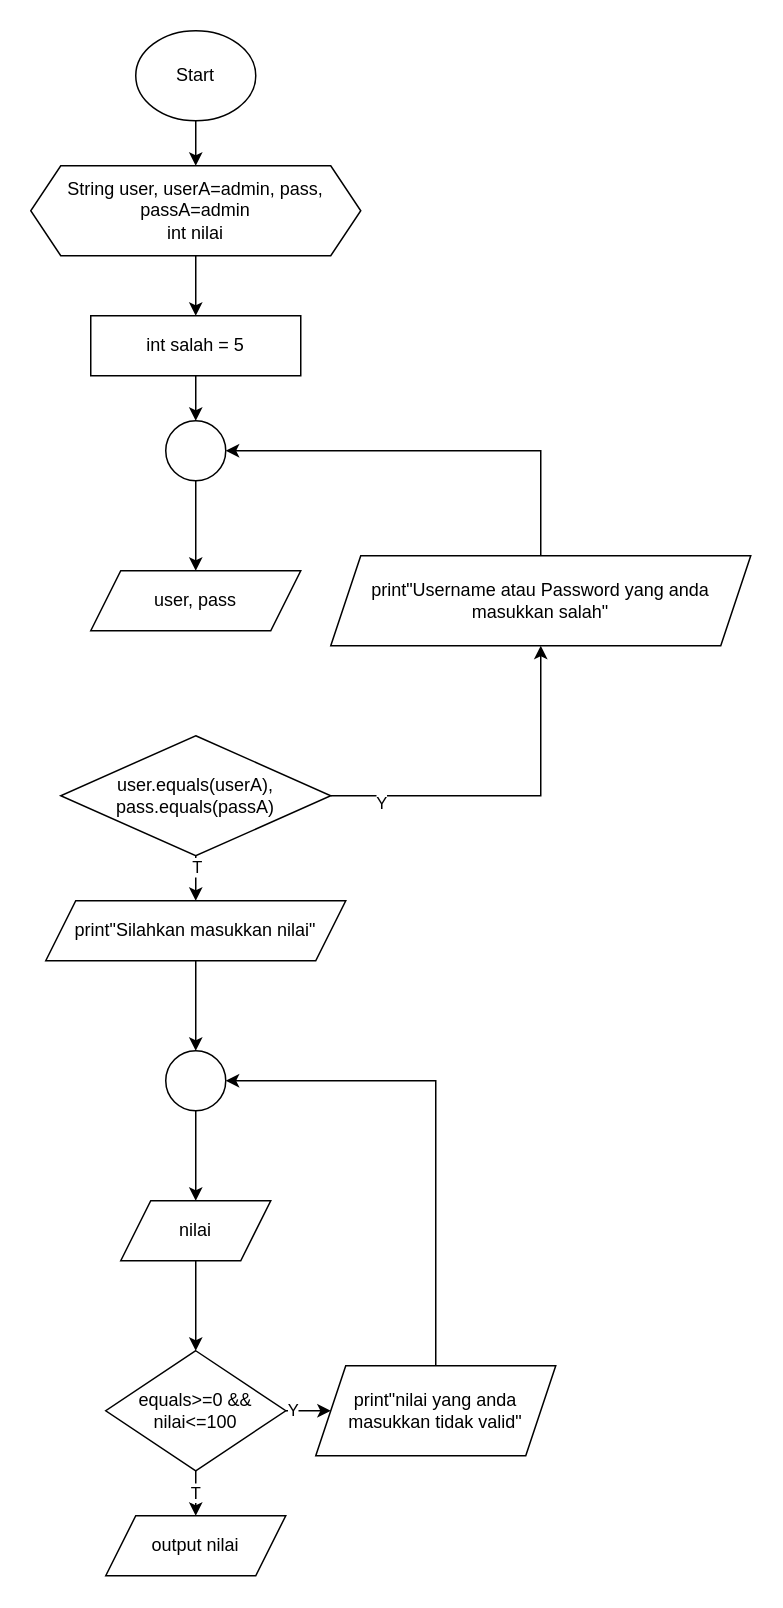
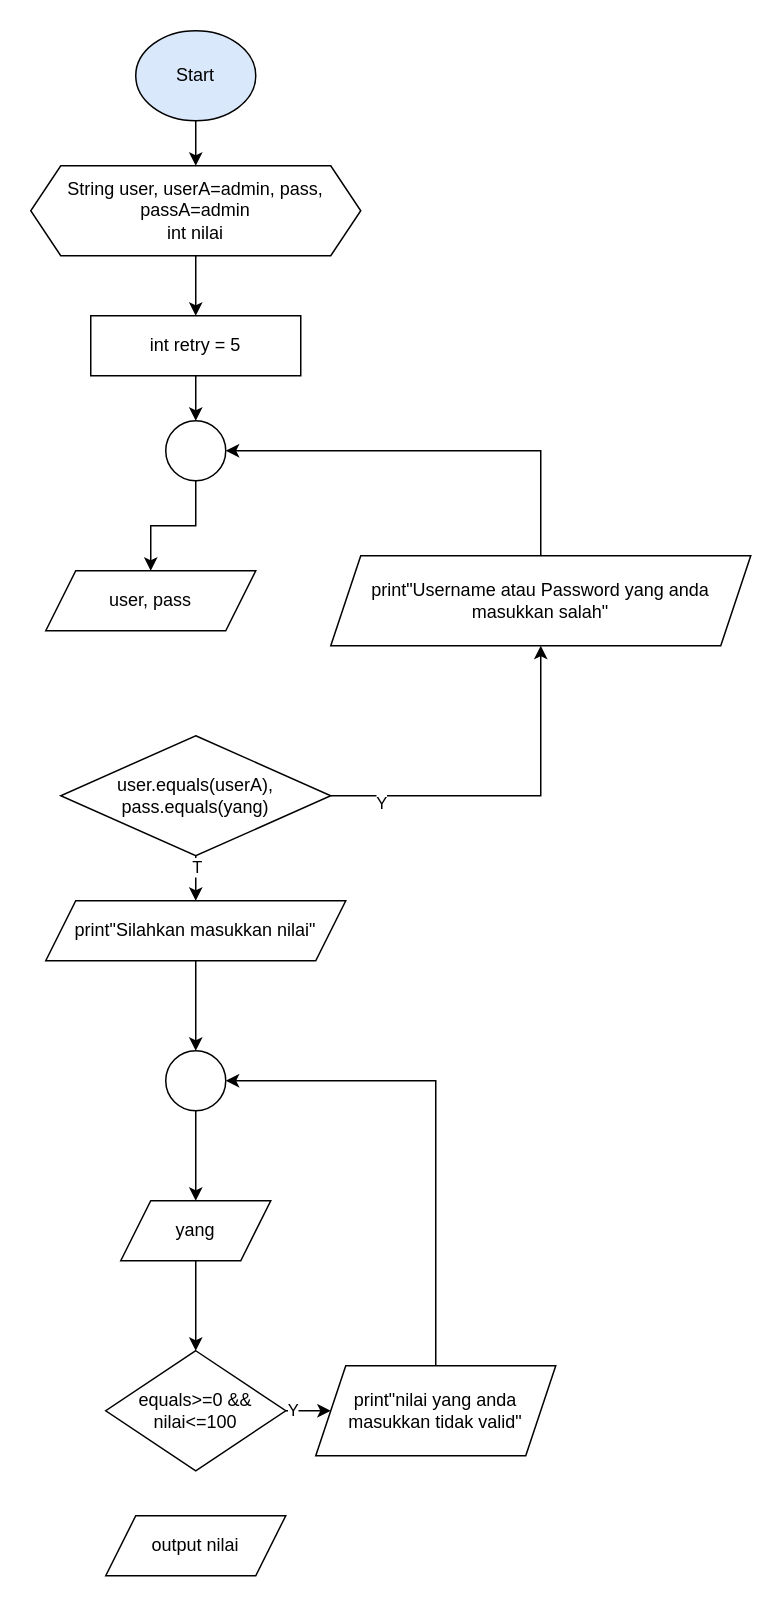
node "Start": fillcolor #ffffff -> #dae8fc
node "int salah = 5": label "int salah = 5" -> "int retry = 5"
node "user, pass": moved (196, 601) -> (151, 601)
node "user.equals(userA), pass.equals(passA)": label "user.equals(userA), pass.equals(passA)" -> "user.equals(userA), pass.equals(yang)"
node "nilai": label "nilai" -> "yang"
edge "equals>=0 && nilai<=100" -> "output nilai": removed, label "T"
